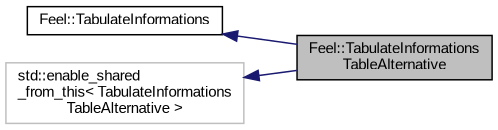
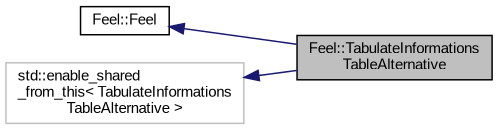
node "Feel::TabulateInformations": label "Feel::TabulateInformations" -> "Feel::Feel"
